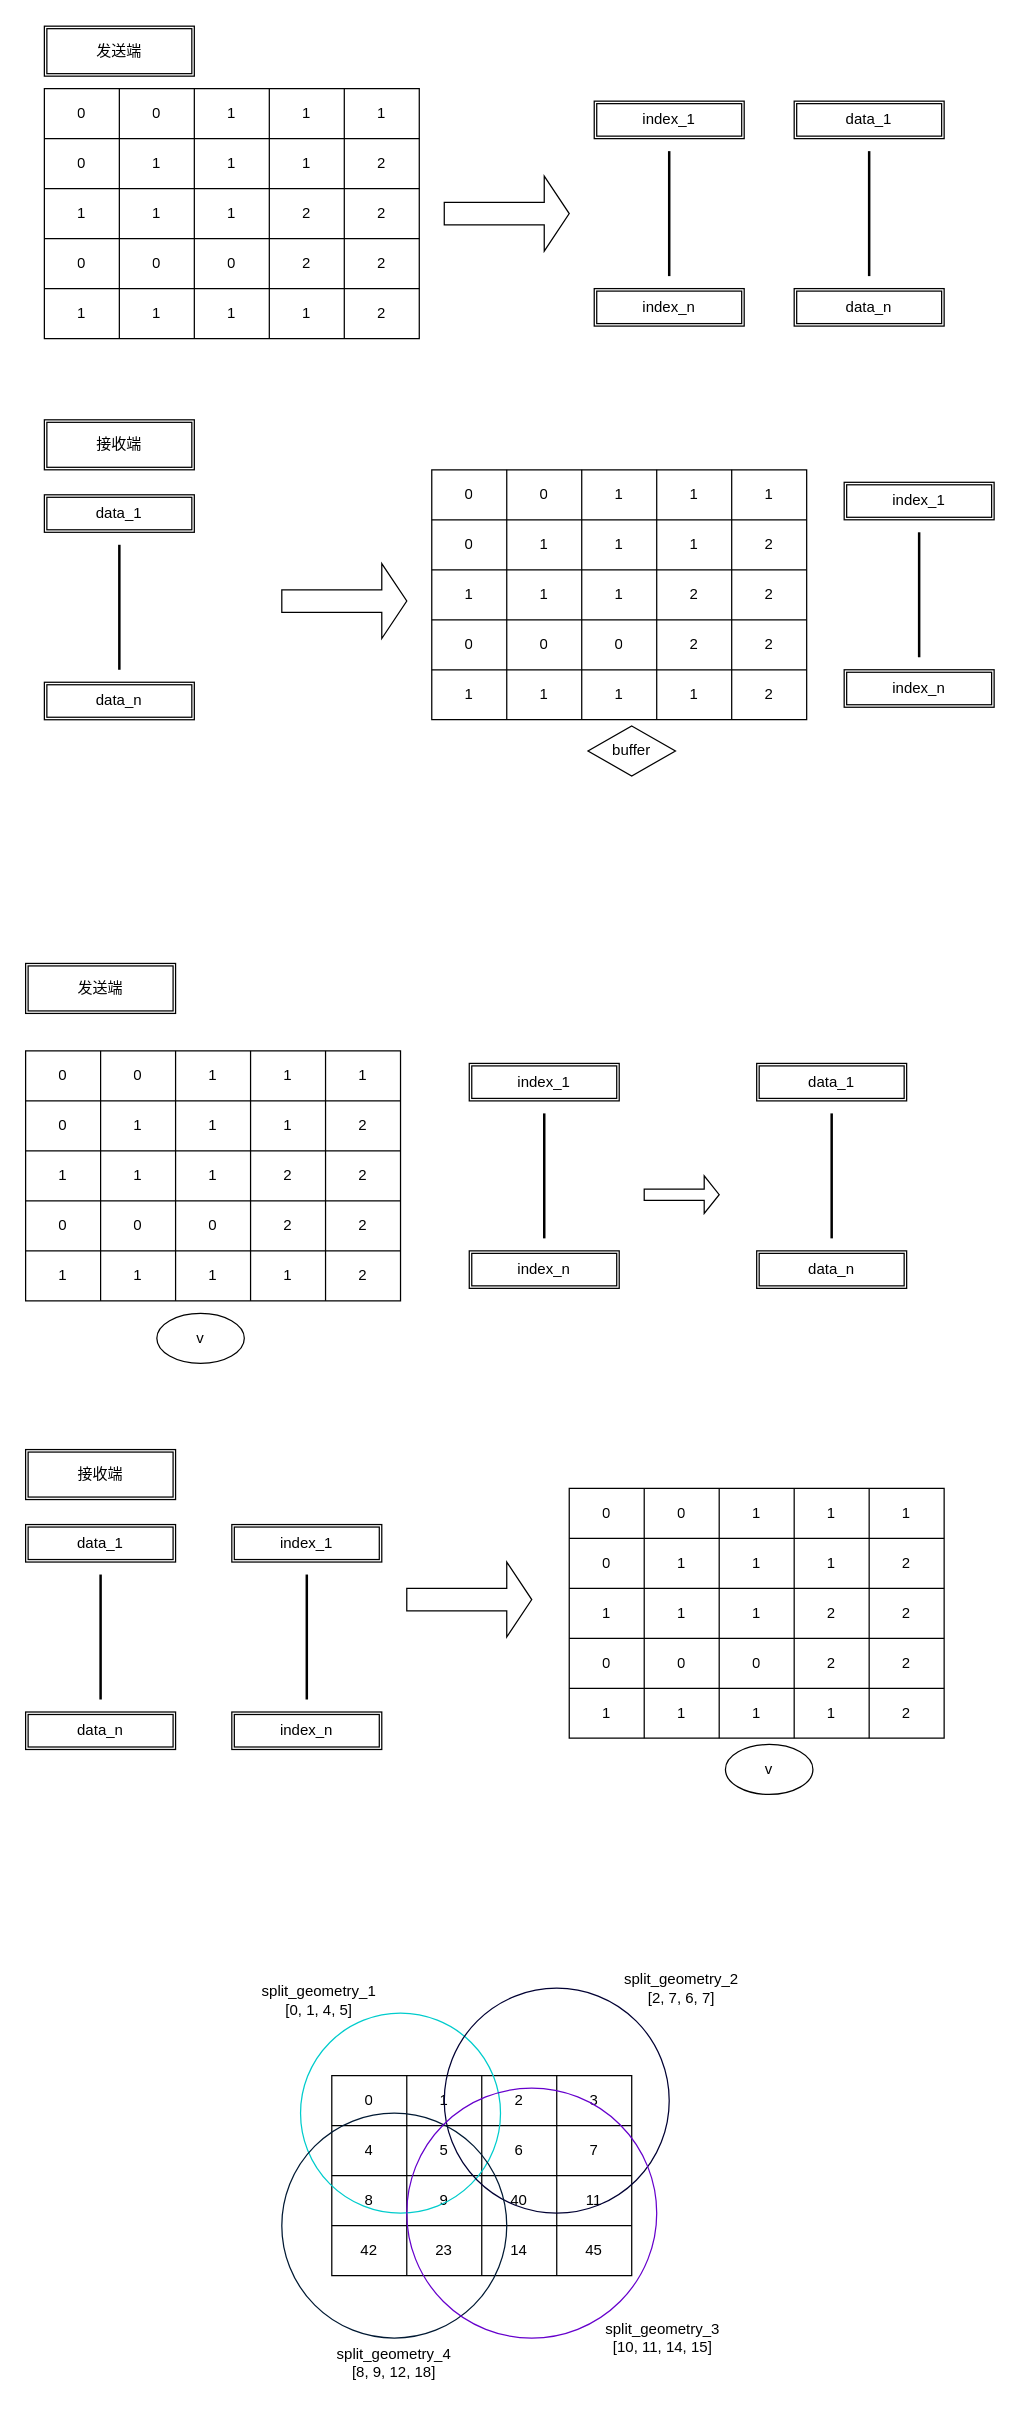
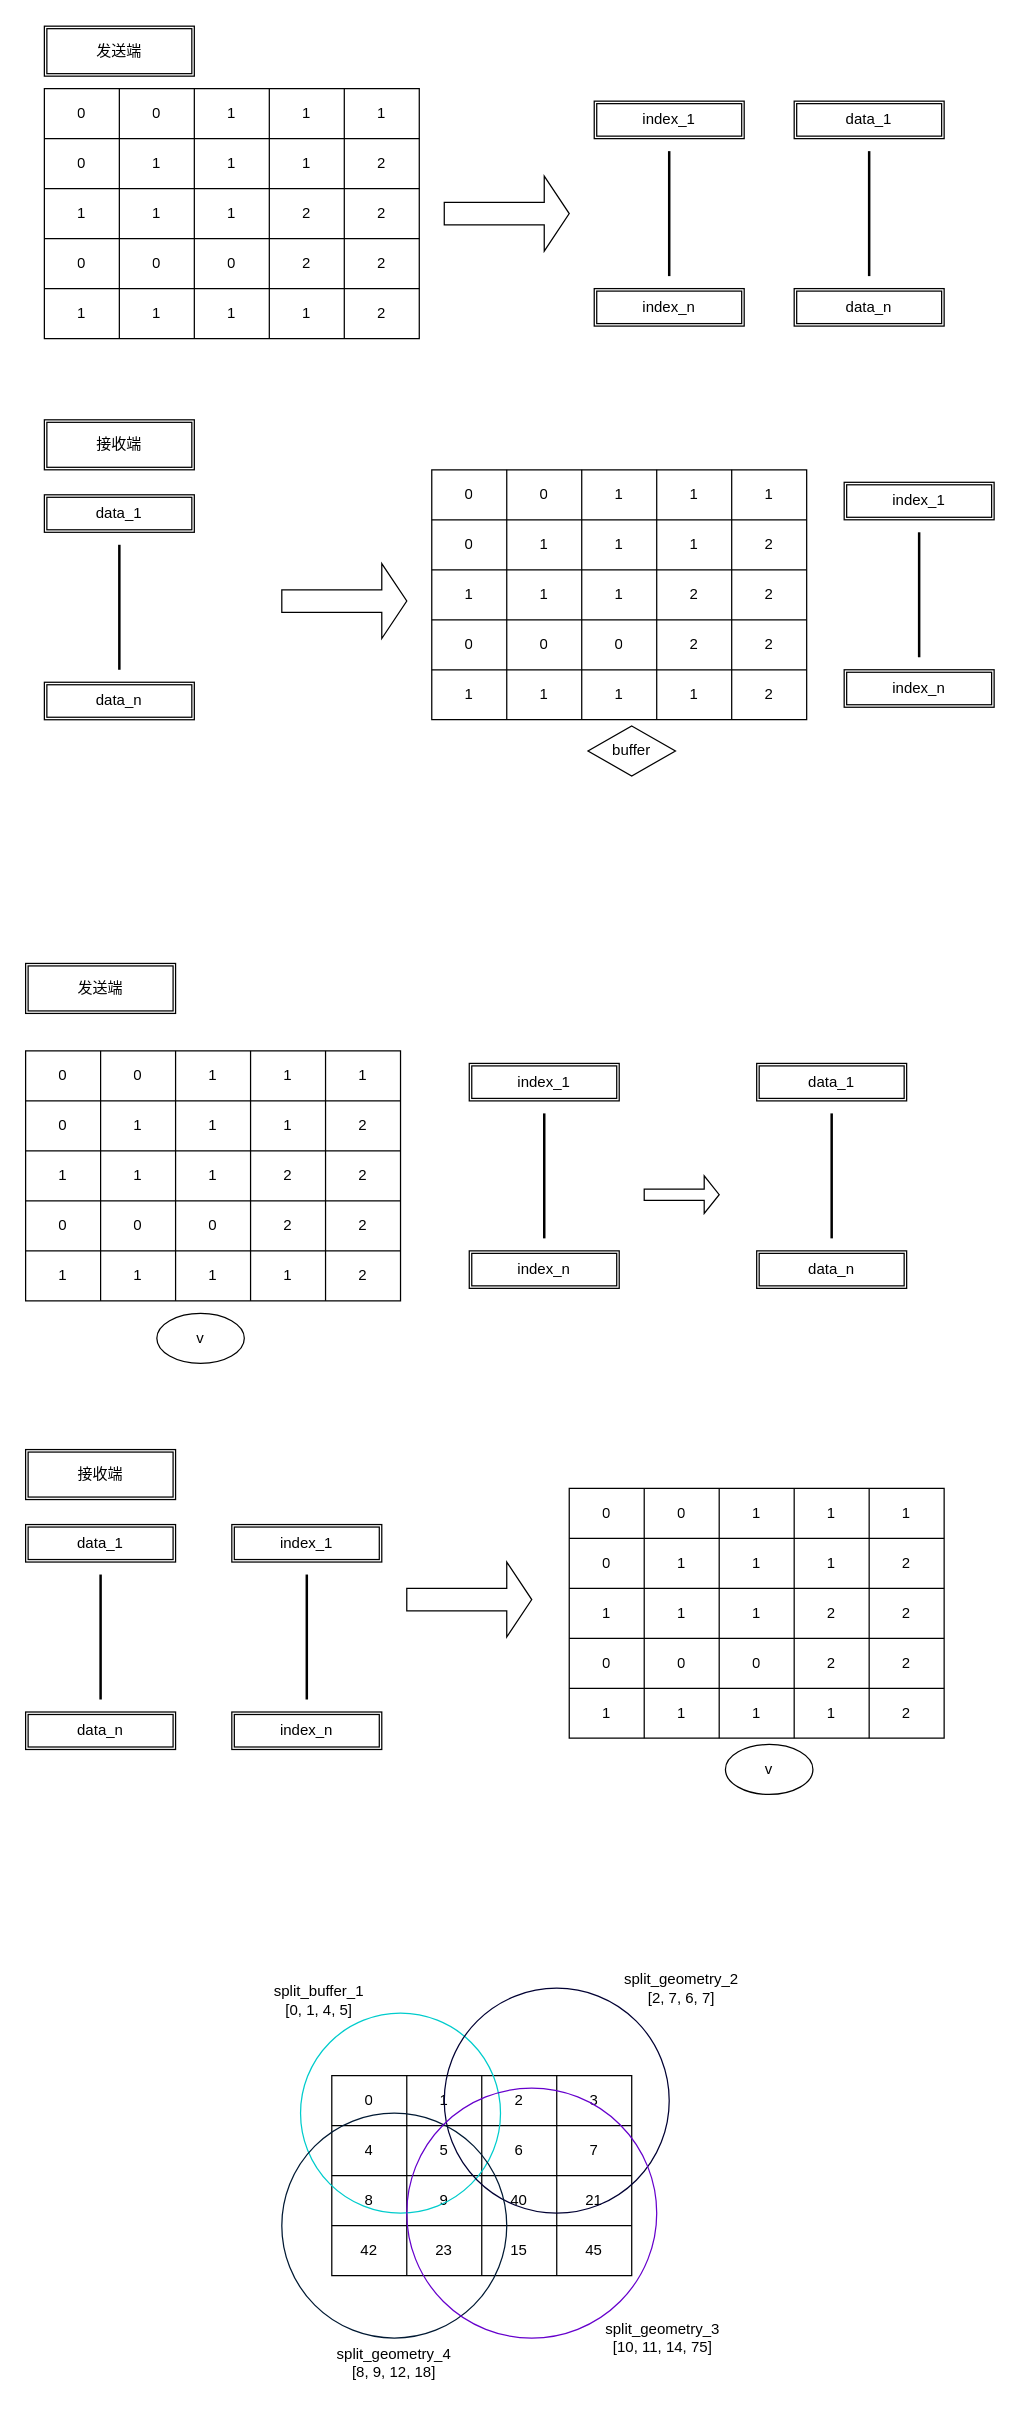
node "split_geometry_1 [0, 1, 4, 5]": label "split_geometry_1 [0, 1, 4, 5]" -> "split_buffer_1 [0, 1, 4, 5]"
node "11": label "11" -> "21"
node "14": label "14" -> "15"
node "split_geometry_3 [10, 11, 14, 15]": label "split_geometry_3 [10, 11, 14, 15]" -> "split_geometry_3 [10, 11, 14, 75]"
